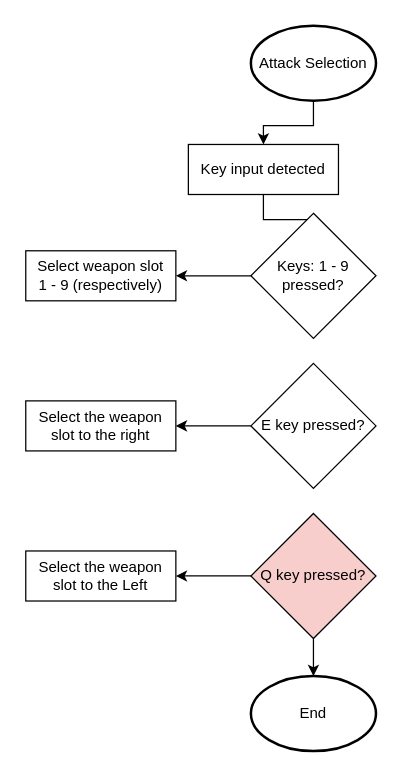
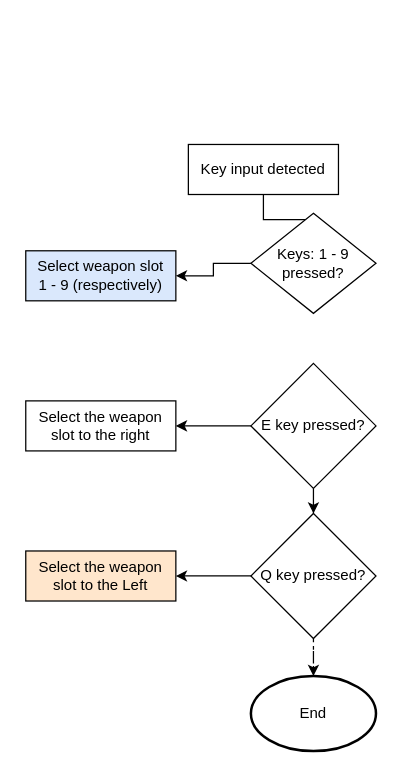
node "Attack Selection": removed
edge "Attack Selection" -> "Key input detected": removed
node "Select weapon slot 1 - 9 (respectively)": fillcolor #ffffff -> #dae8fc
node "Keys: 1 - 9 pressed?": size 125x125 -> 125x100
edge "E key pressed?" -> "Q key pressed?": added
node "Select the weapon slot to the Left": fillcolor #ffffff -> #ffe6cc
node "Q key pressed?": fillcolor #f8cecc -> #ffffff
edge "Q key pressed?" -> "End": style solid -> dashed
